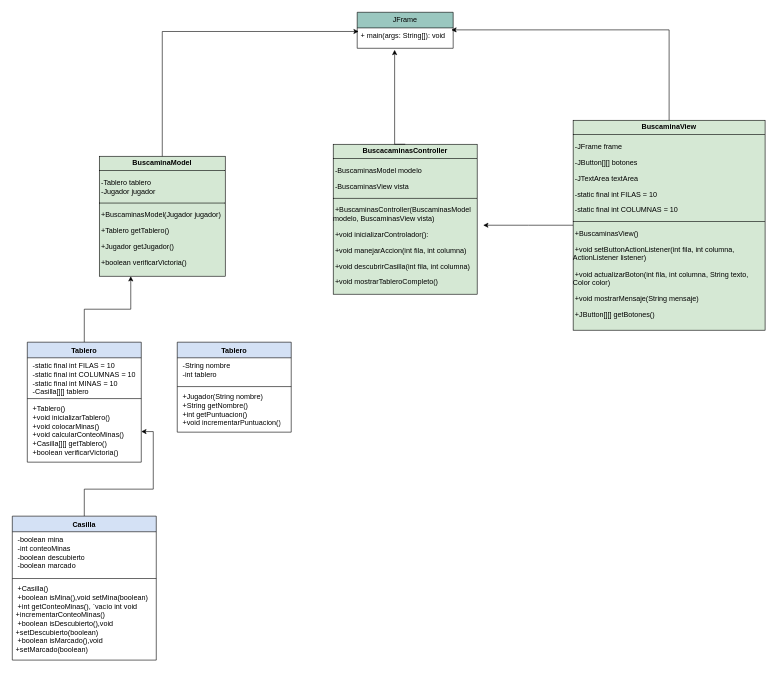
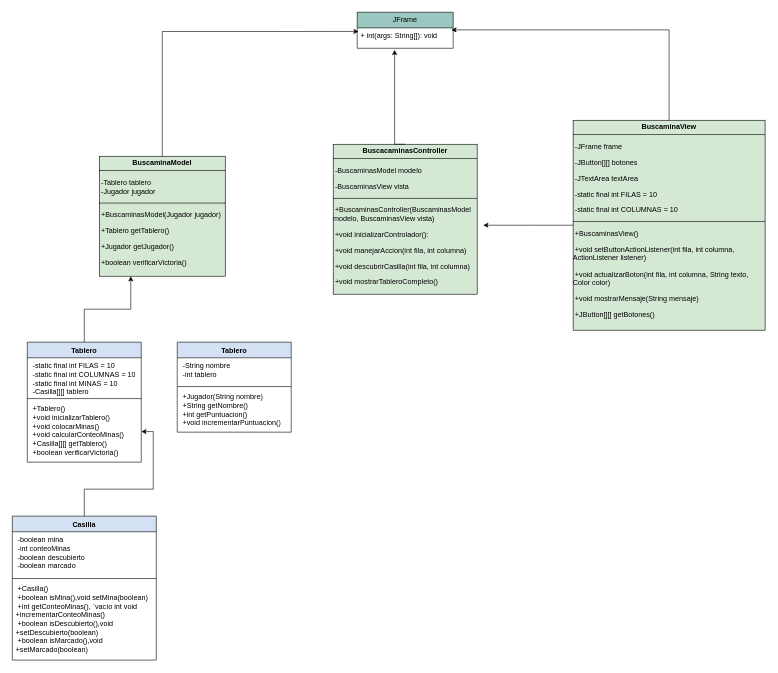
node "+ main(args: String[]): void": label "+ main(args: String[]): void" -> "+ int(args: String[]): void"
